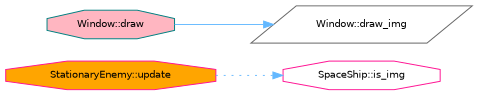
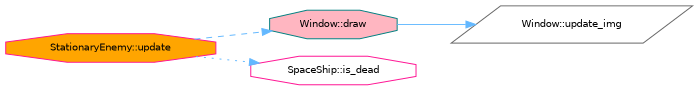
node "Window::draw_img": label "Window::draw_img" -> "Window::update_img"
edge "StationaryEnemy::update" -> "Window::draw": added
node "SpaceShip::is_img": label "SpaceShip::is_img" -> "SpaceShip::is_dead"
